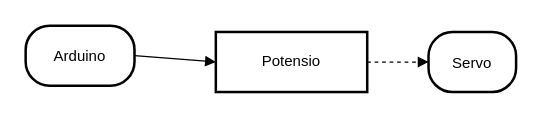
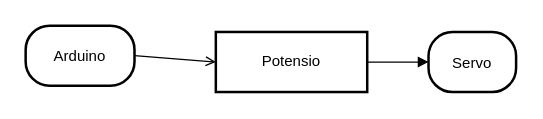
edge "Arduino" -> "Potensio": arrowhead block -> open
edge "Potensio" -> "Servo": style dashed -> solid
